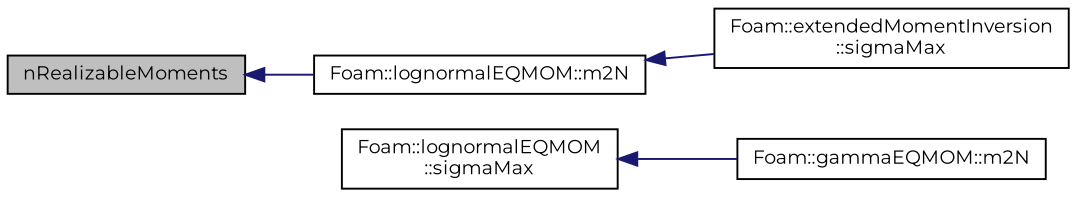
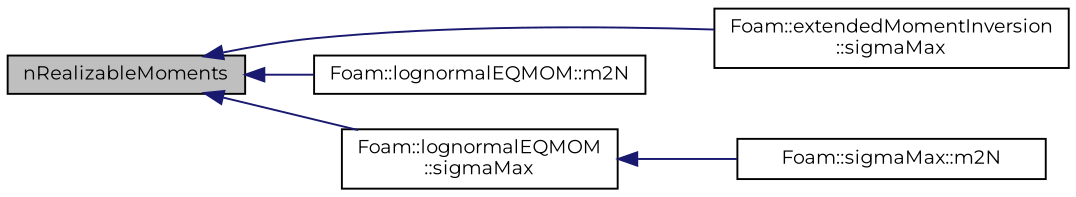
edge "Foam::extendedMomentInversion ::sigmaMax" -> "Foam::lognormalEQMOM::m2N": now "Foam::extendedMomentInversion ::sigmaMax" -> "nRealizableMoments"
edge "Foam::lognormalEQMOM ::sigmaMax" -> "nRealizableMoments": added
node "Foam::gammaEQMOM::m2N": label "Foam::gammaEQMOM::m2N" -> "Foam::sigmaMax::m2N"
